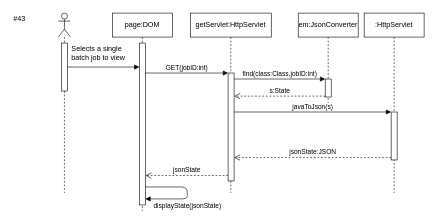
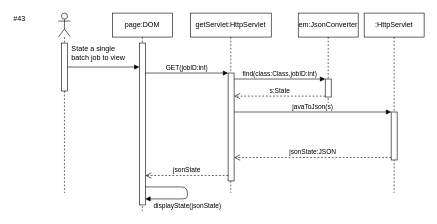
node "Selects a single batch job to view": label "Selects a single batch job to view" -> "State a single batch job to view"
